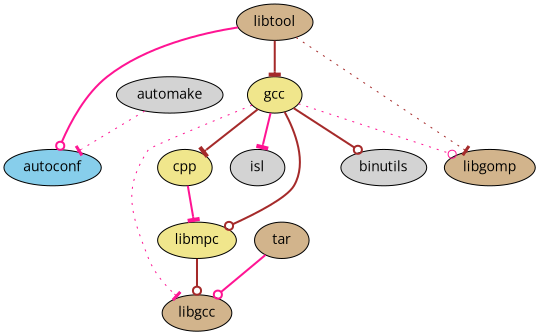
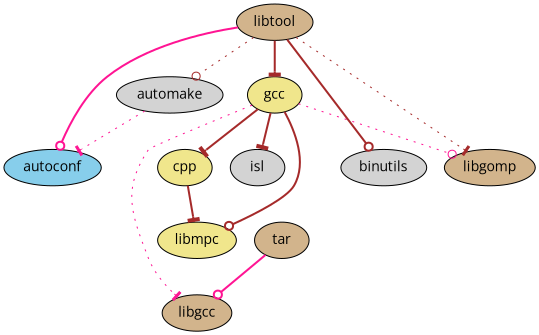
edge "libtool" -> "automake": added
edge "gcc" -> "binutils": now "libtool" -> "binutils"
edge "gcc" -> "isl": color deeppink -> brown
edge "cpp" -> "libmpc": color deeppink -> brown
edge "libmpc" -> "libgcc": removed
